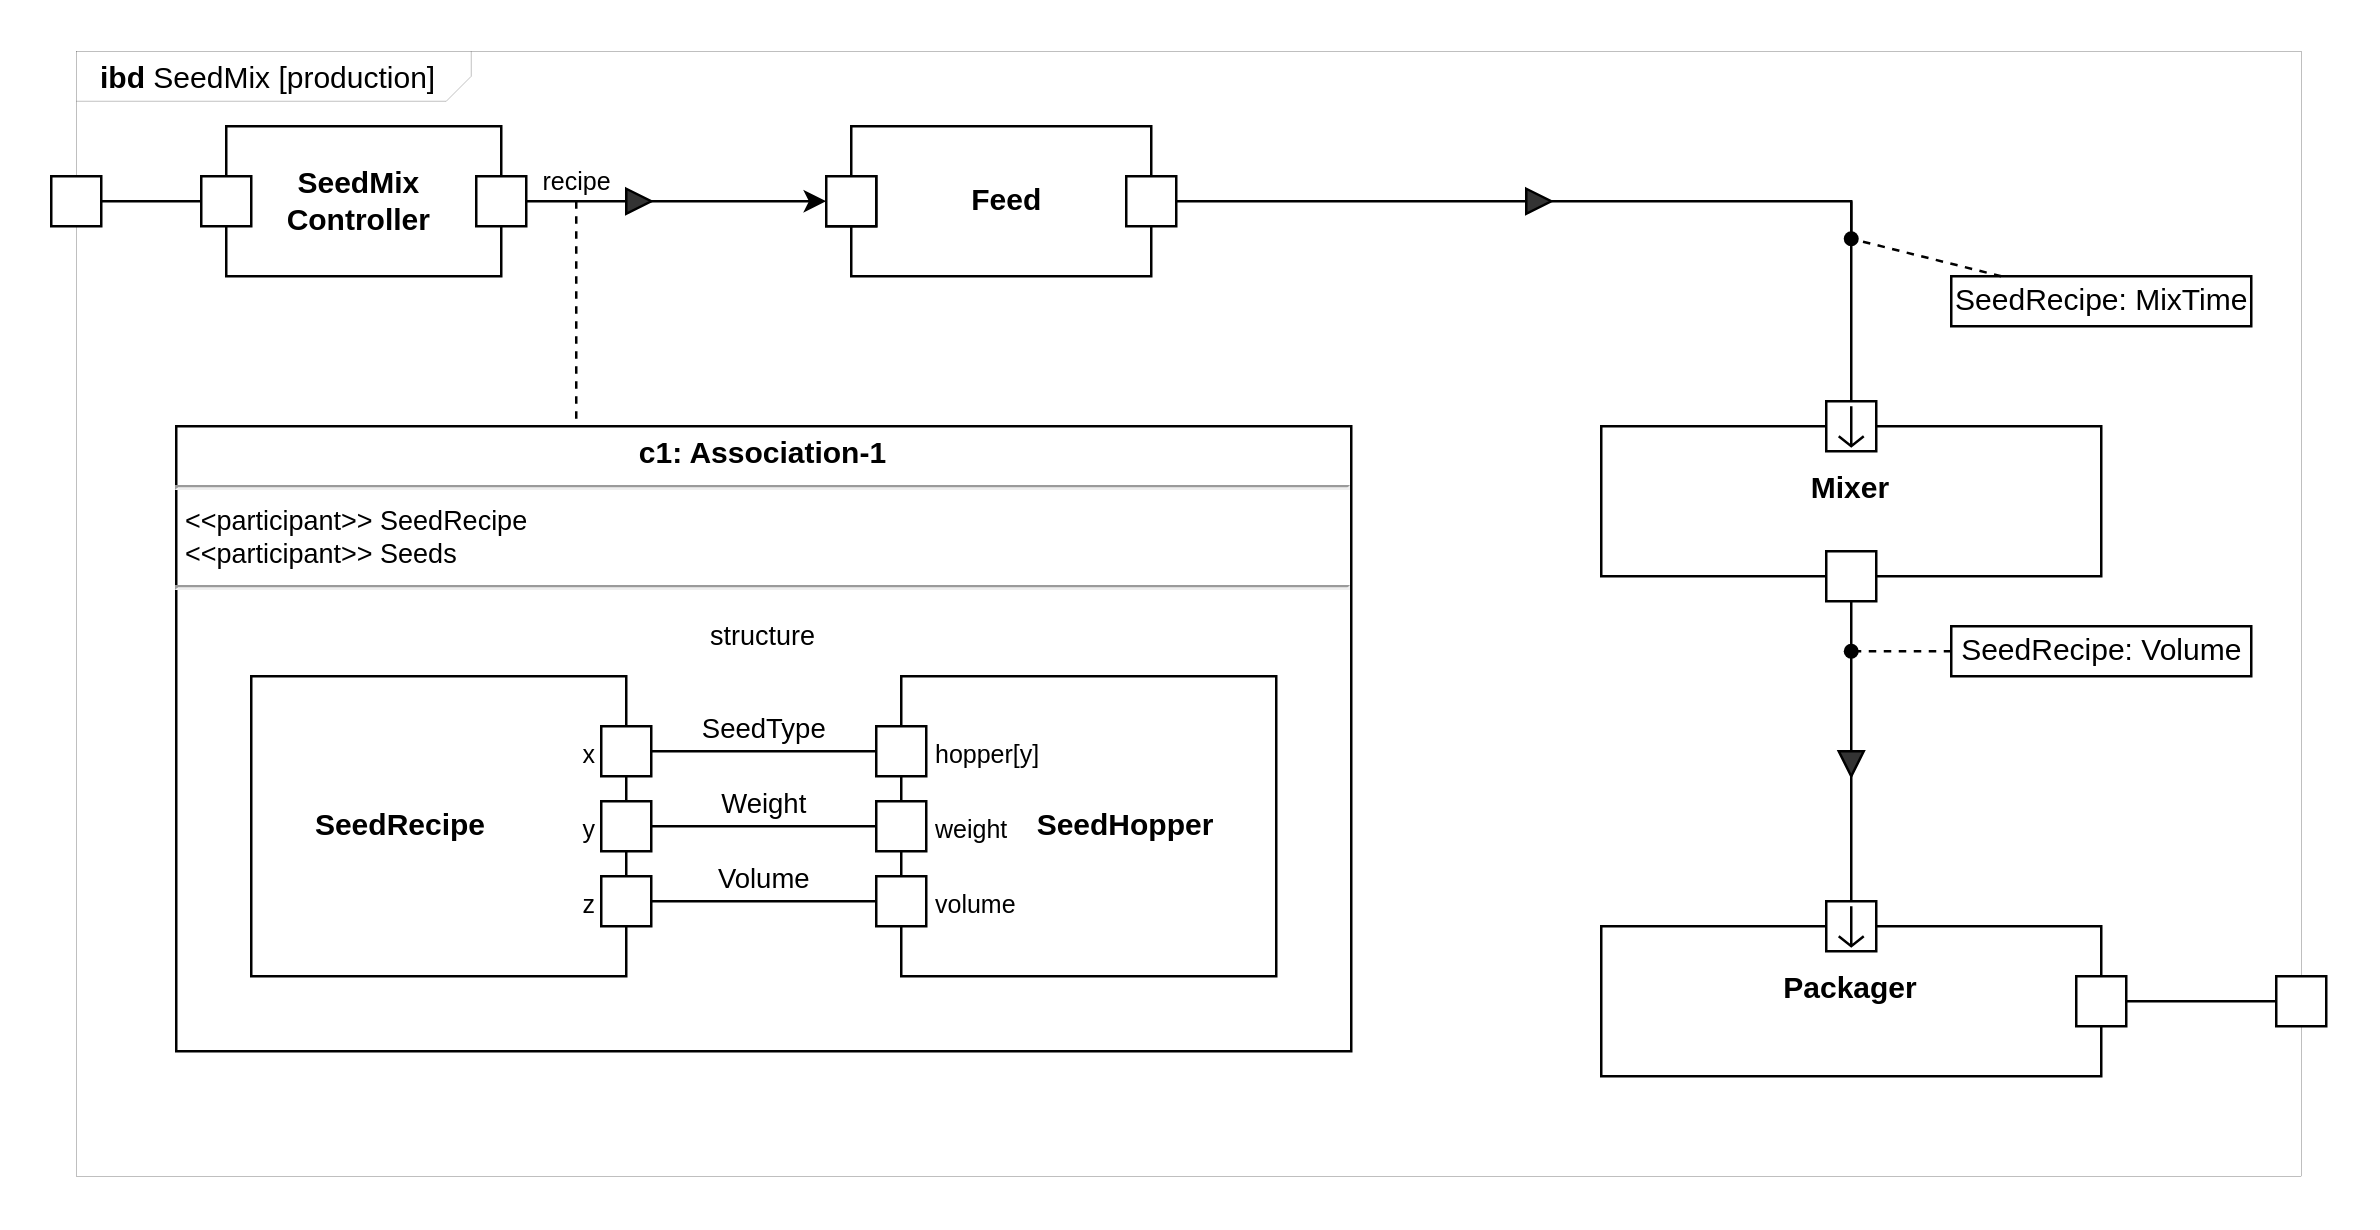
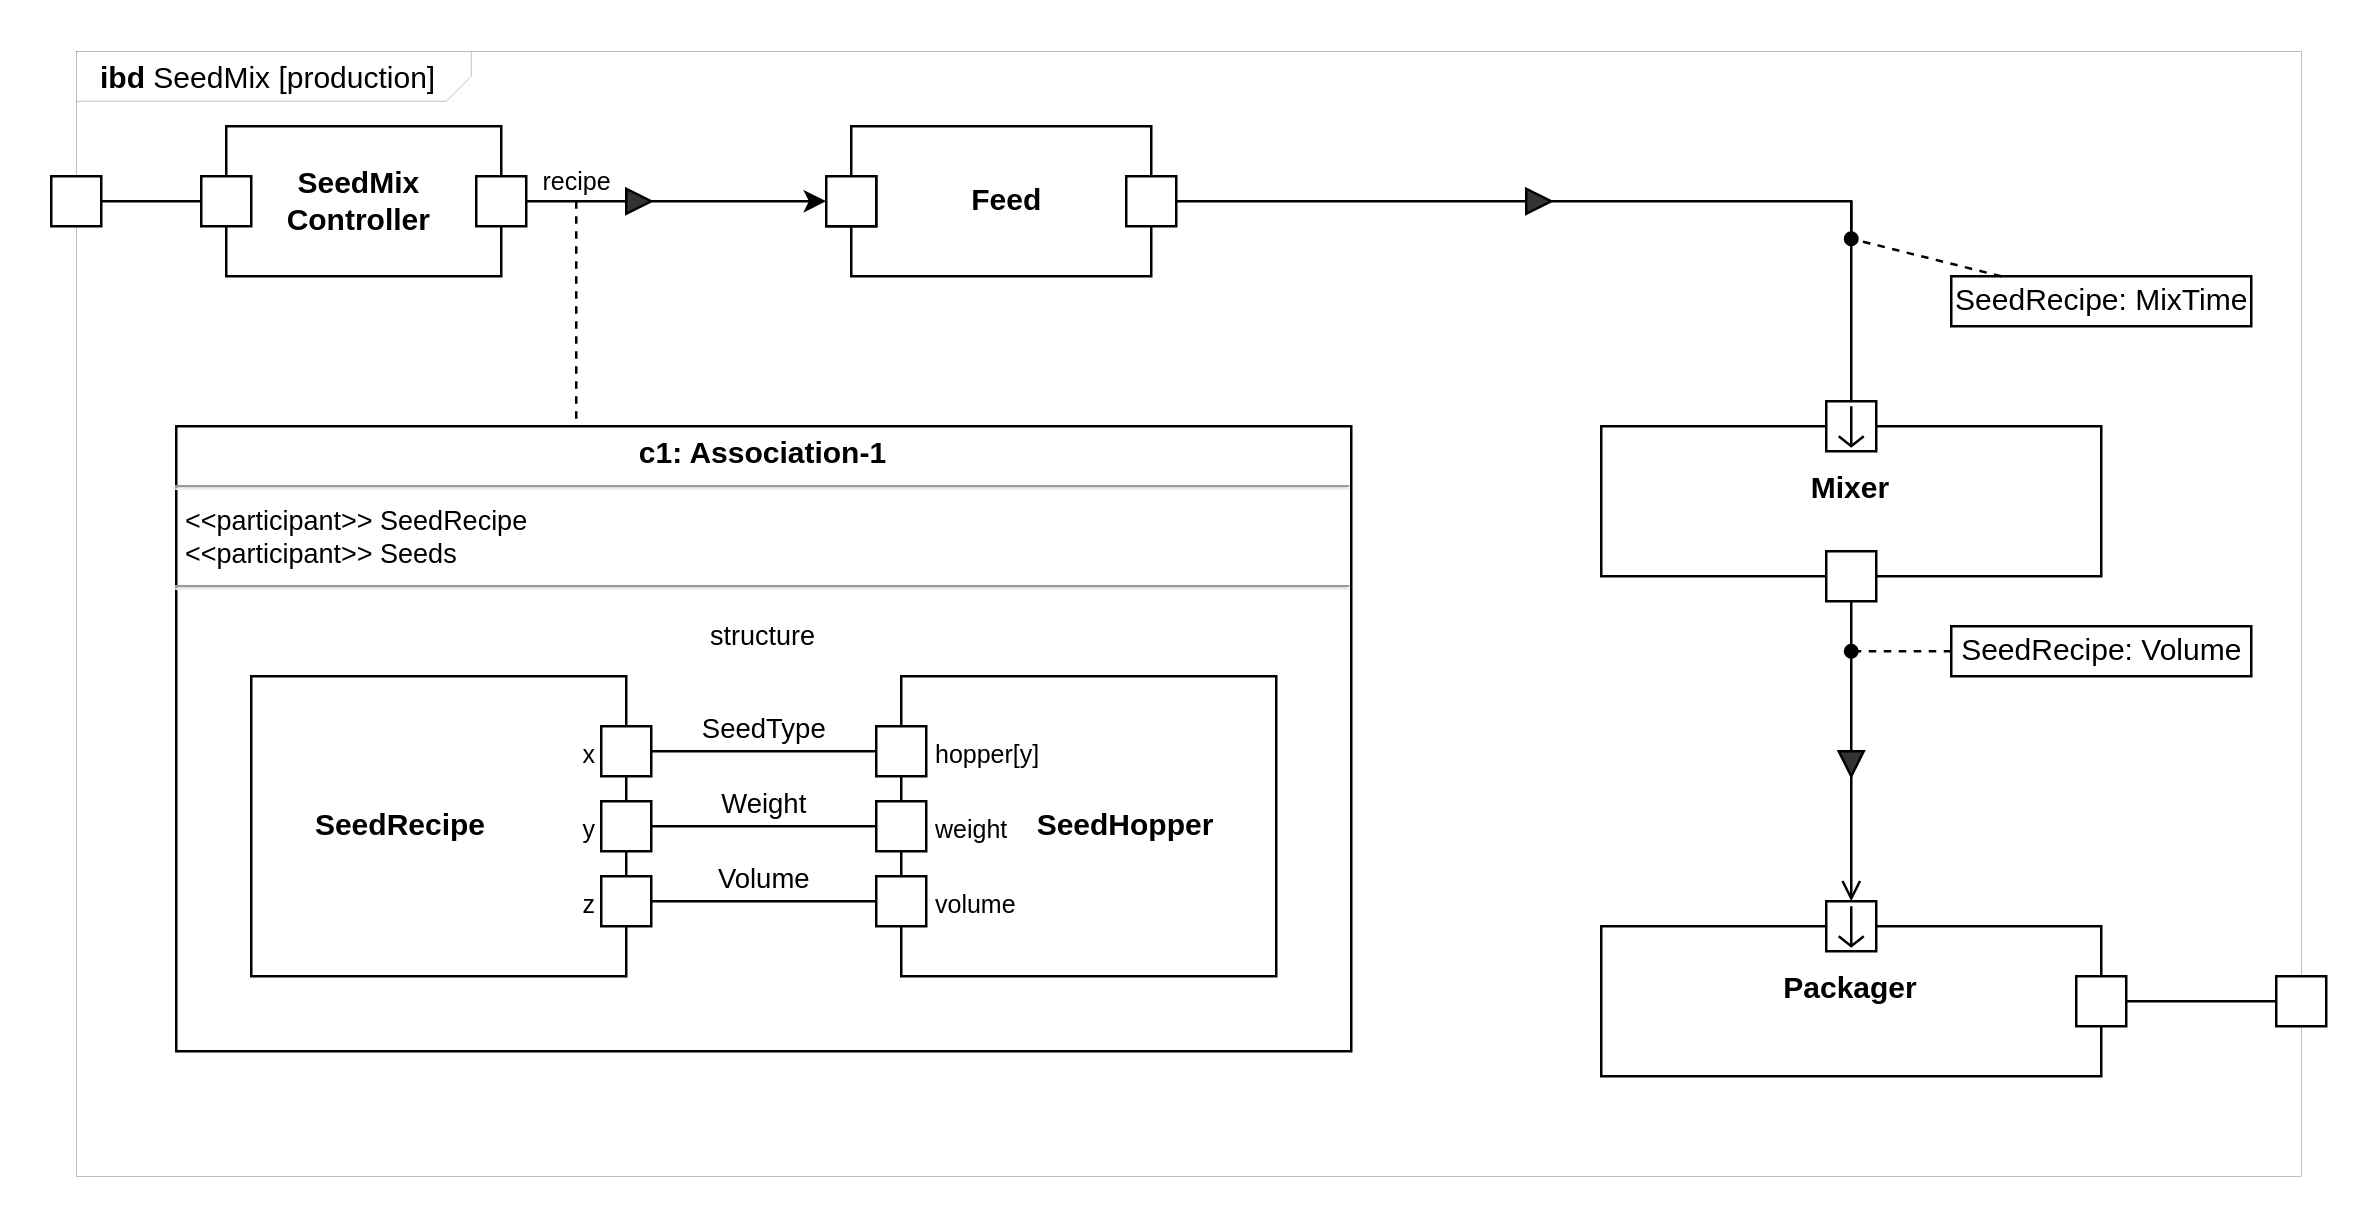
edge "Mixer" -- "Packager": arrowhead none -> open
